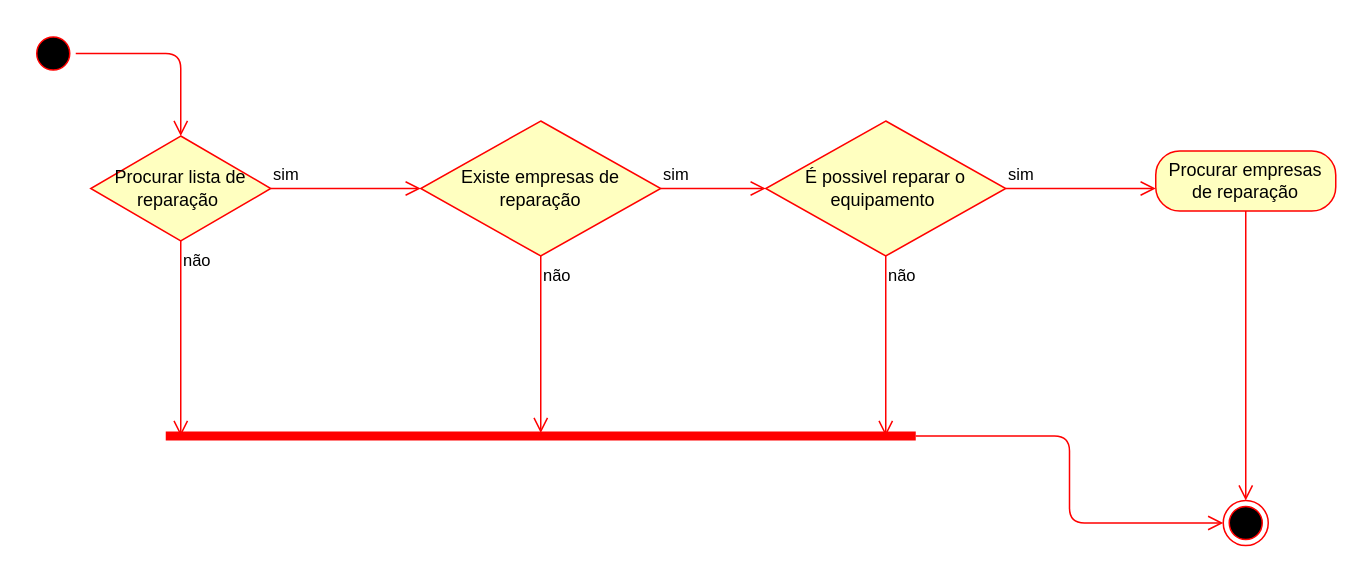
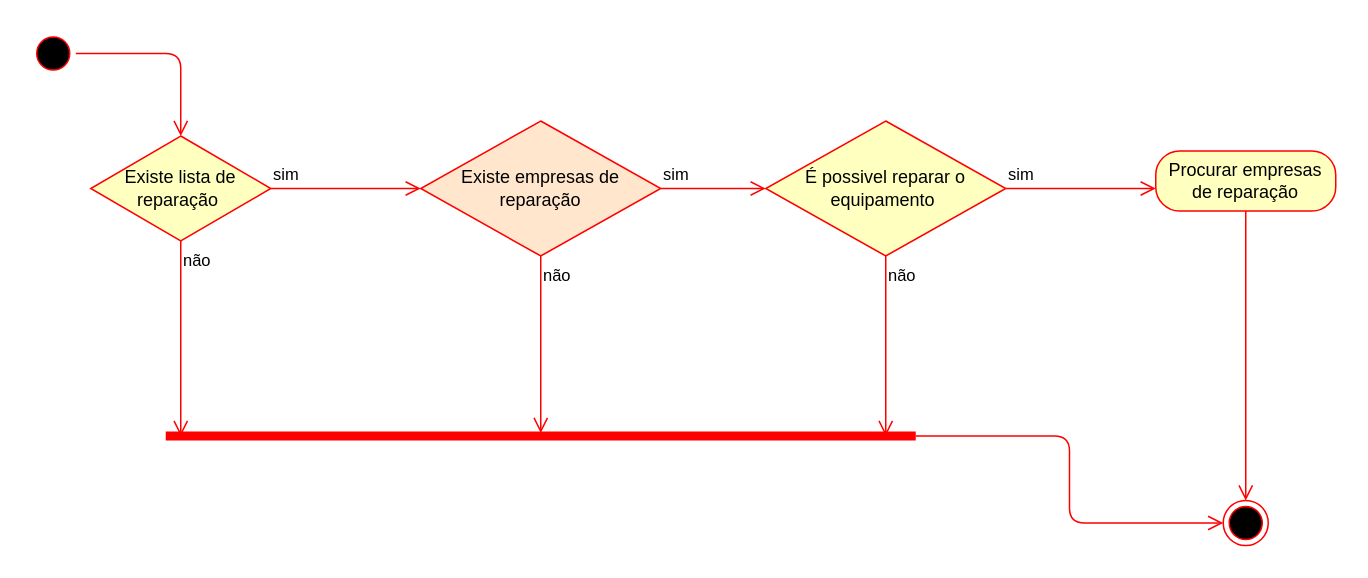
node "Procurar lista de reparação": label "Procurar lista de reparação" -> "Existe lista de reparação"
node "Existe empresas de reparação": fillcolor #ffffc0 -> #ffe6cc
